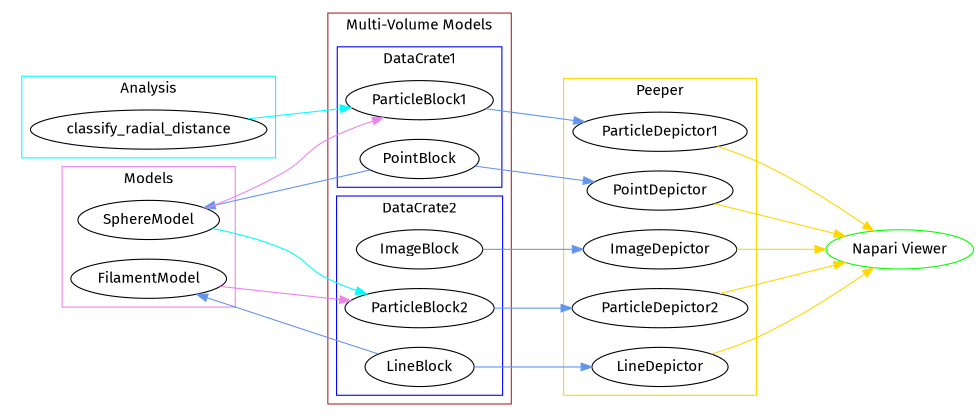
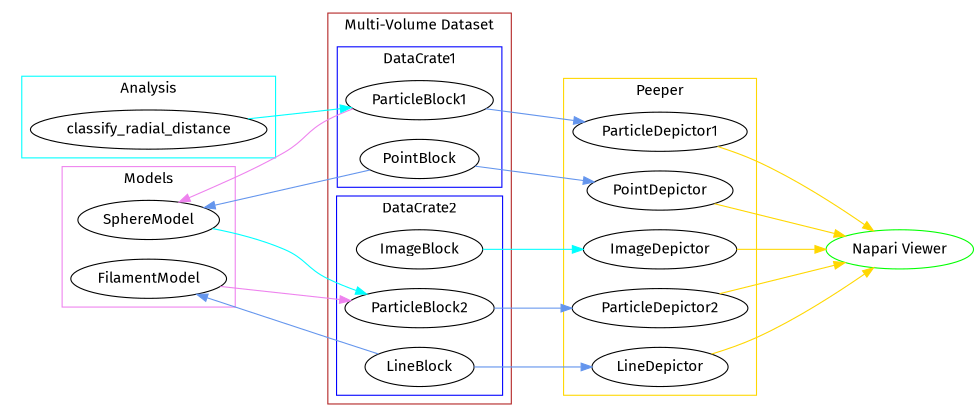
cluster "Multi-Volume Models": label "Multi-Volume Models" -> "Multi-Volume Dataset"
edge "SphereModel" -> "ParticleBlock1": reversed
edge "ImageBlock" -> "ImageDepictor": color cornflowerblue -> cyan
